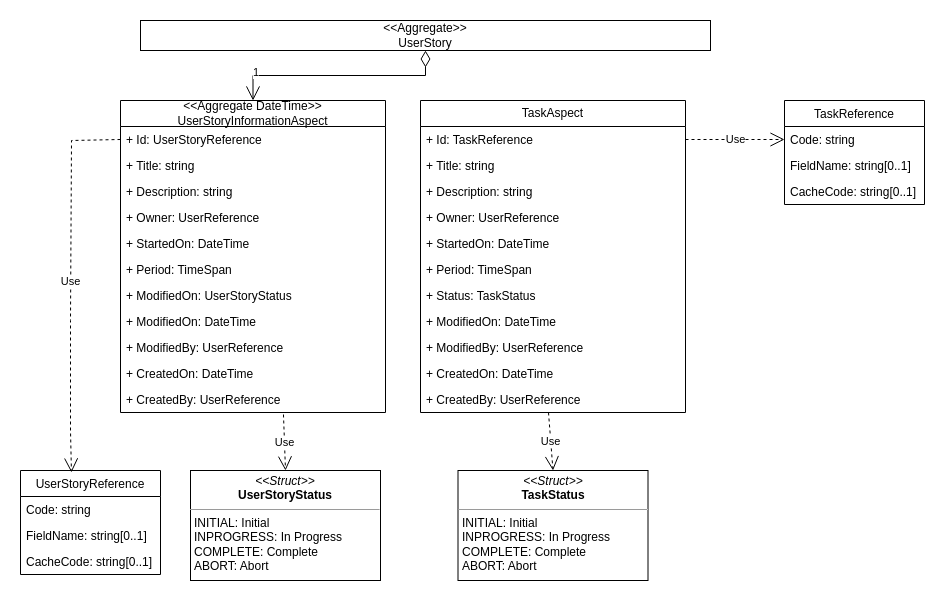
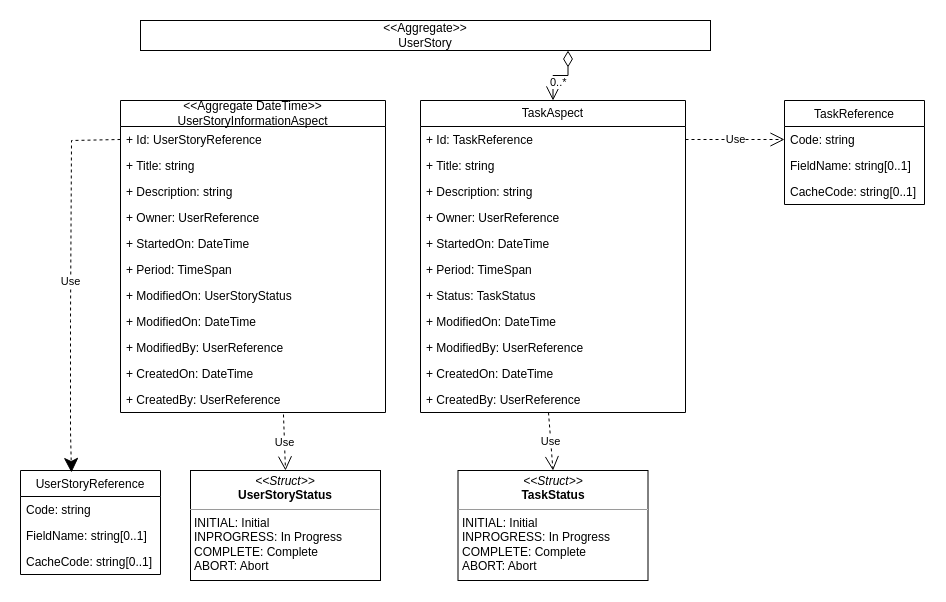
edge "<<Aggregate>> UserStory" -- "<<Aggregate DateTime>> UserStoryInformationAspect": removed, label "1"
edge "<<Aggregate>> UserStory" -- "TaskAspect": added, label "0..*"
edge "+ Id: UserStoryReference" -> "UserStoryReference": arrowhead open -> classic
